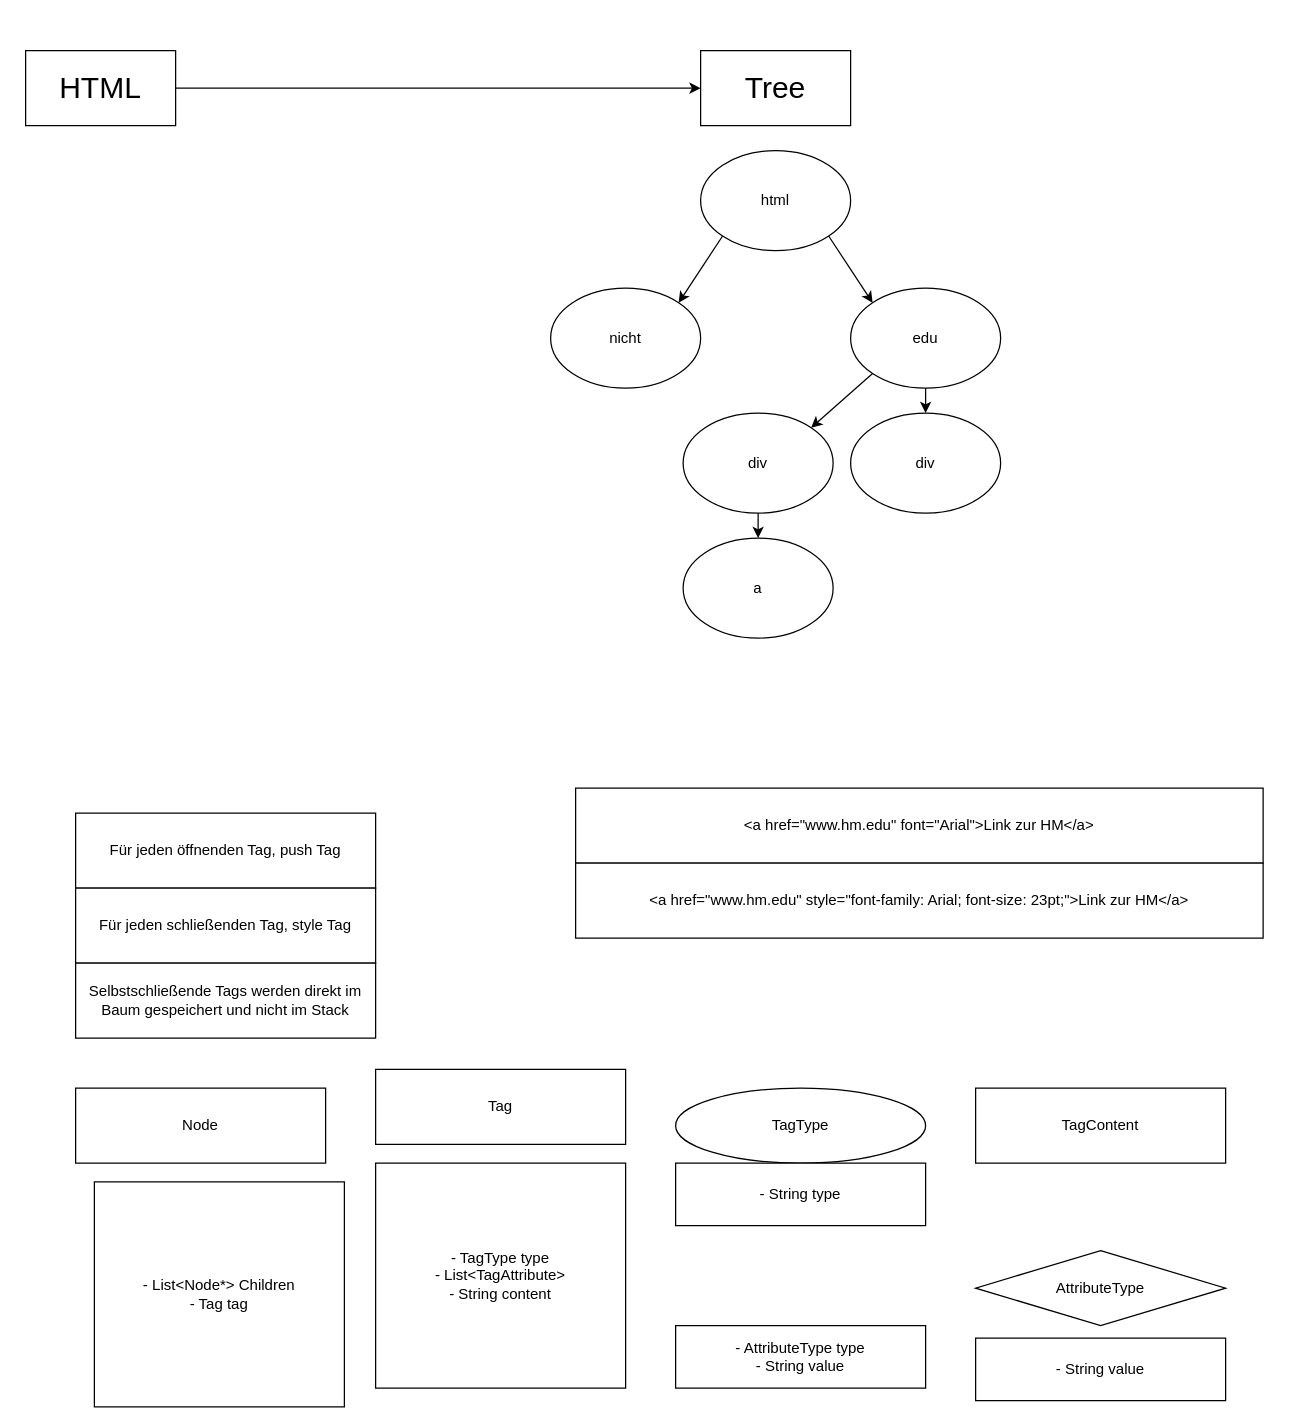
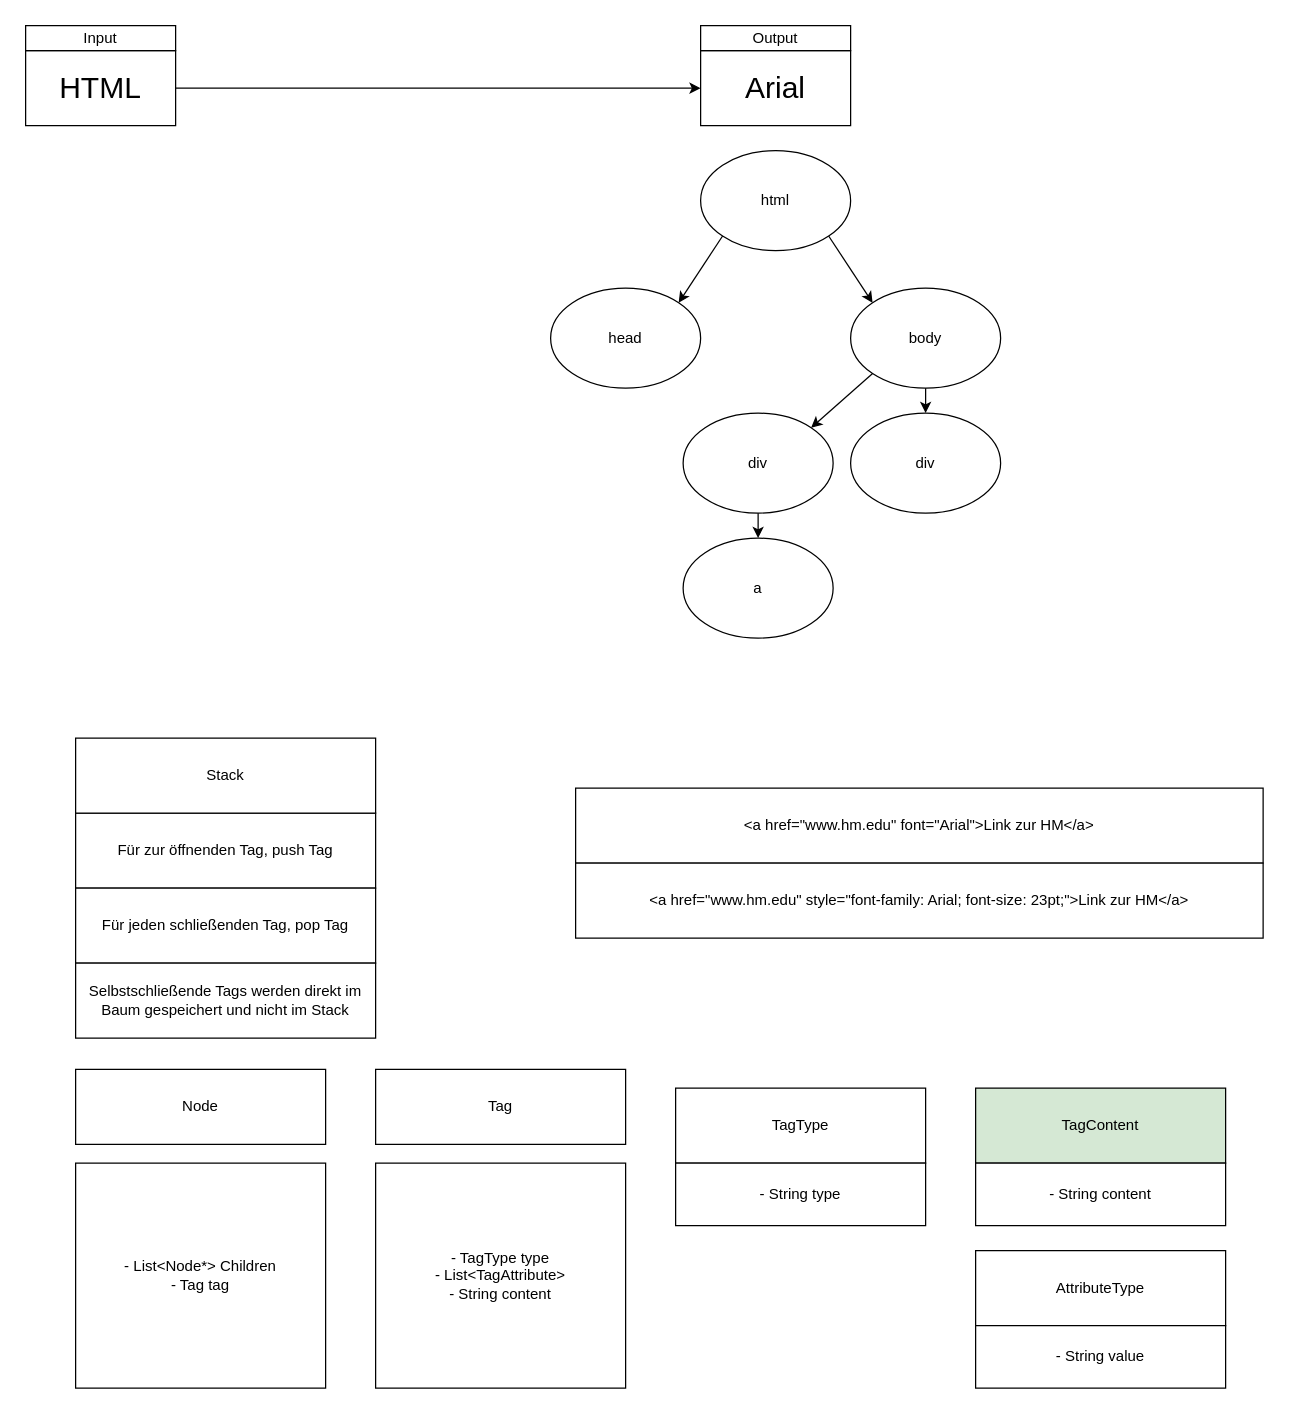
node "Input": added
node "Output": added
node "Tree": label "Tree" -> "Arial"
node "nicht": label "nicht" -> "head"
node "edu": label "edu" -> "body"
node "Stack": added
node "Für jeden öffnenden Tag, push Tag": label "Für jeden öffnenden Tag, push Tag" -> "Für zur öffnenden Tag, push Tag"
node "Für jeden schließenden Tag, style Tag": label "Für jeden schließenden Tag, style Tag" -> "Für jeden schließenden Tag, pop Tag"
node "Node": moved (201, 1126) -> (201, 1107)
node "TagType": shape ellipse -> rectangle
node "TagContent": fillcolor #ffffff -> #d5e8d4
node "- String content": added
node "AttributeType": shape diamond -> rectangle
node "- List<Node*> Children - Tag tag": moved (219, 1294) -> (201, 1276)
node "- AttributeType type - String value": removed
node "- String value": moved (1101, 1369) -> (1101, 1357)
